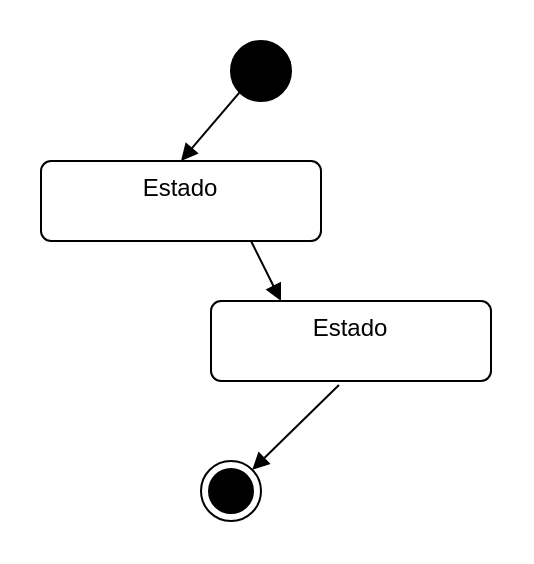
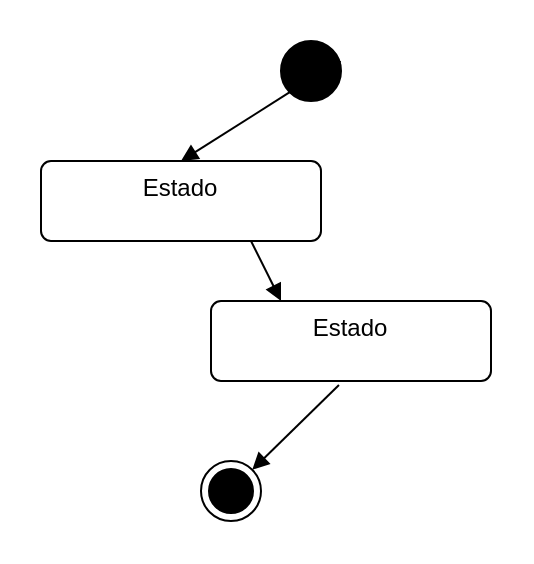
node "dfdfdf": moved (261, 71) -> (311, 71)
